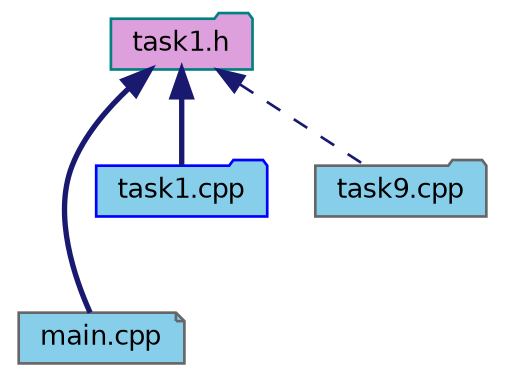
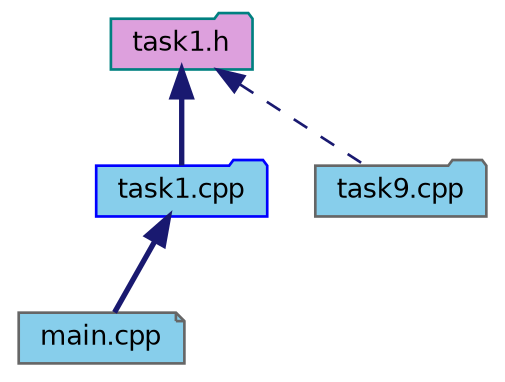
edge "main.cpp" -> "task1.h": now "main.cpp" -> "task1.cpp"
